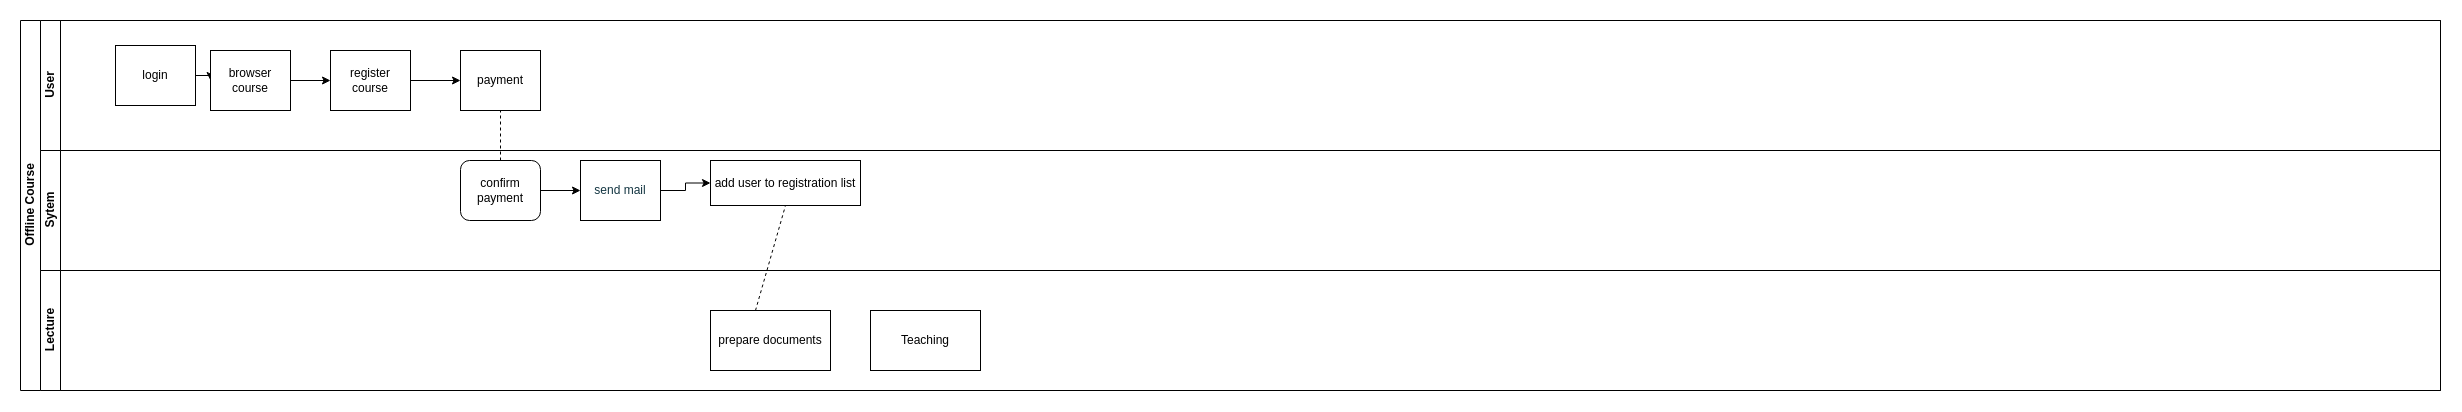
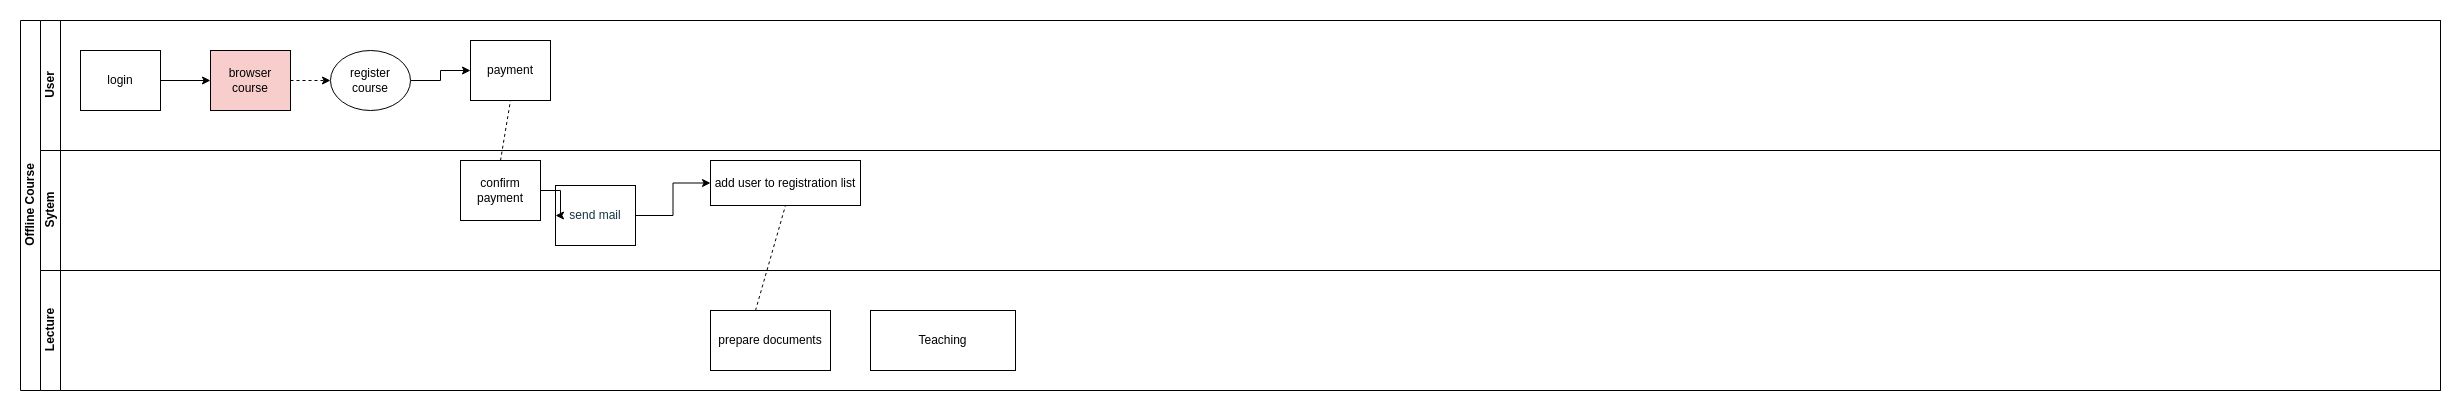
node "login": moved (156, 76) -> (121, 81)
node "browser course": fillcolor #ffffff -> #f8cecc
edge "browser course" -> "register course": style solid -> dashed
node "register course": shape rectangle -> ellipse
node "payment": moved (501, 81) -> (511, 71)
node "confirm payment": shape rounded rectangle -> rectangle
node "send mail": moved (621, 191) -> (596, 216)
node "Teaching": size 110x60 -> 145x60
